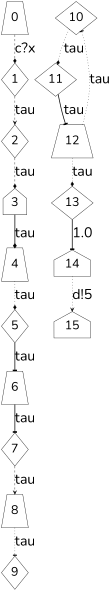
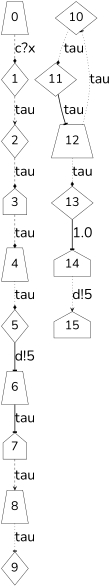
edge "3" -> "4": style bold -> dashed
edge "5" -> "6": label "tau" -> "d!5"
node "7": shape diamond -> house
